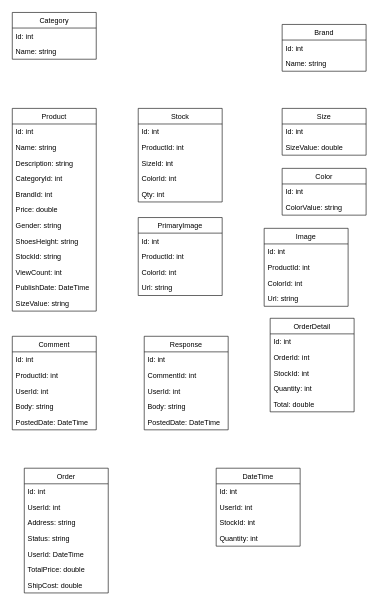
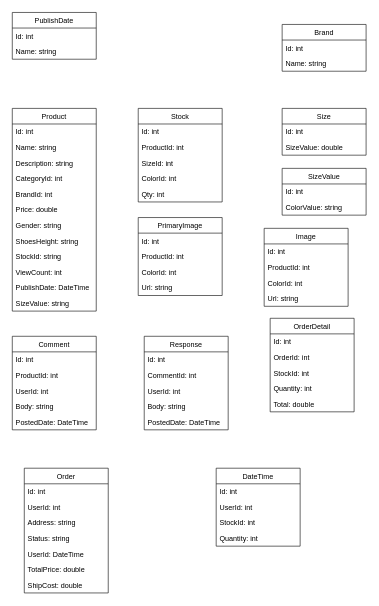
node "Category": label "Category" -> "PublishDate"
node "Color": label "Color" -> "SizeValue"
